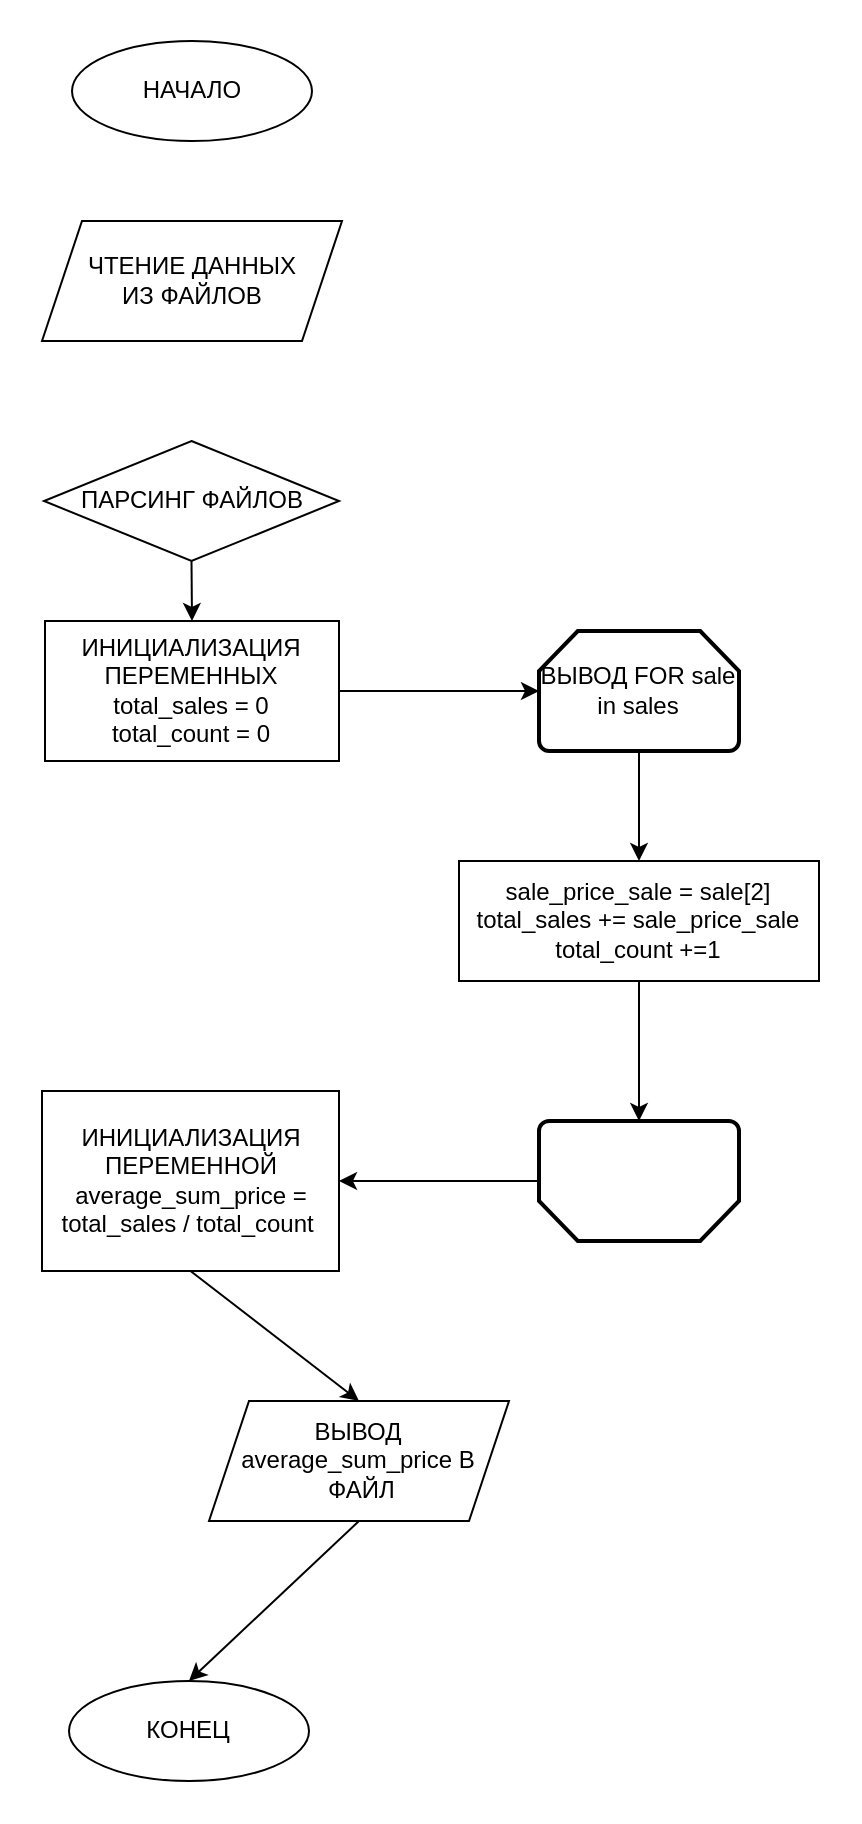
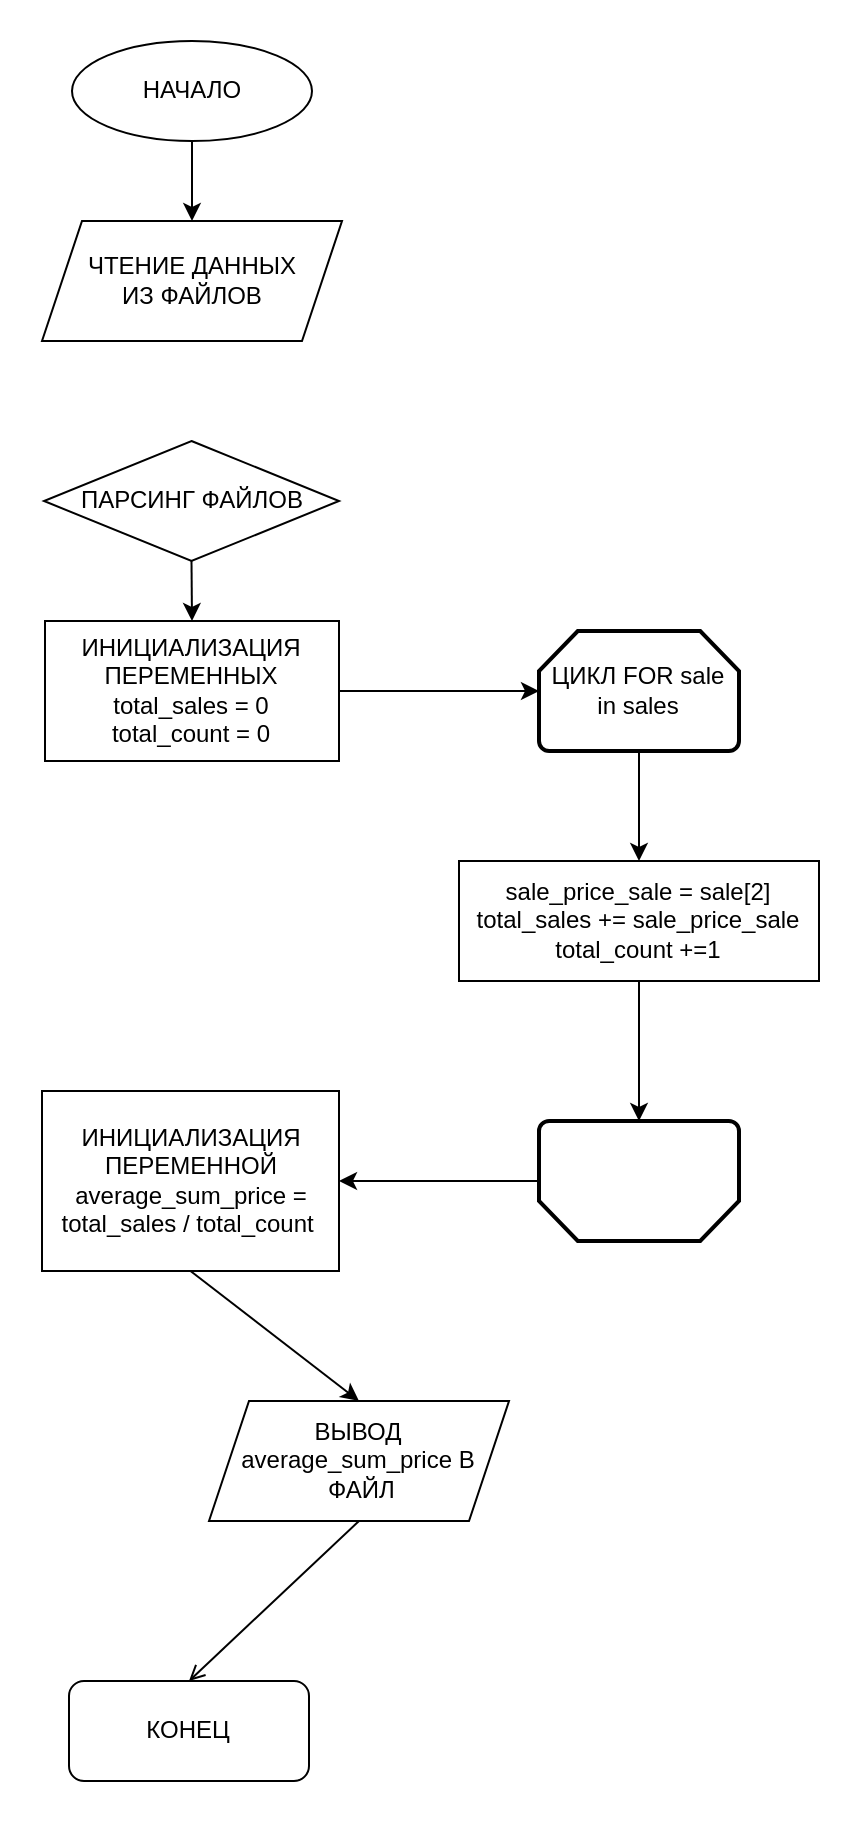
edge "НАЧАЛО" -> "ЧТЕНИЕ ДАННЫХ ИЗ ФАЙЛОВ": added
node "ВЫВОД FOR sale in sales": label "ВЫВОД FOR sale in sales" -> "ЦИКЛ FOR sale in sales"
edge "ВЫВОД average_sum_price В ФАЙЛ" -> "КОНЕЦ": arrowhead classic -> open
node "КОНЕЦ": shape ellipse -> rounded rectangle
